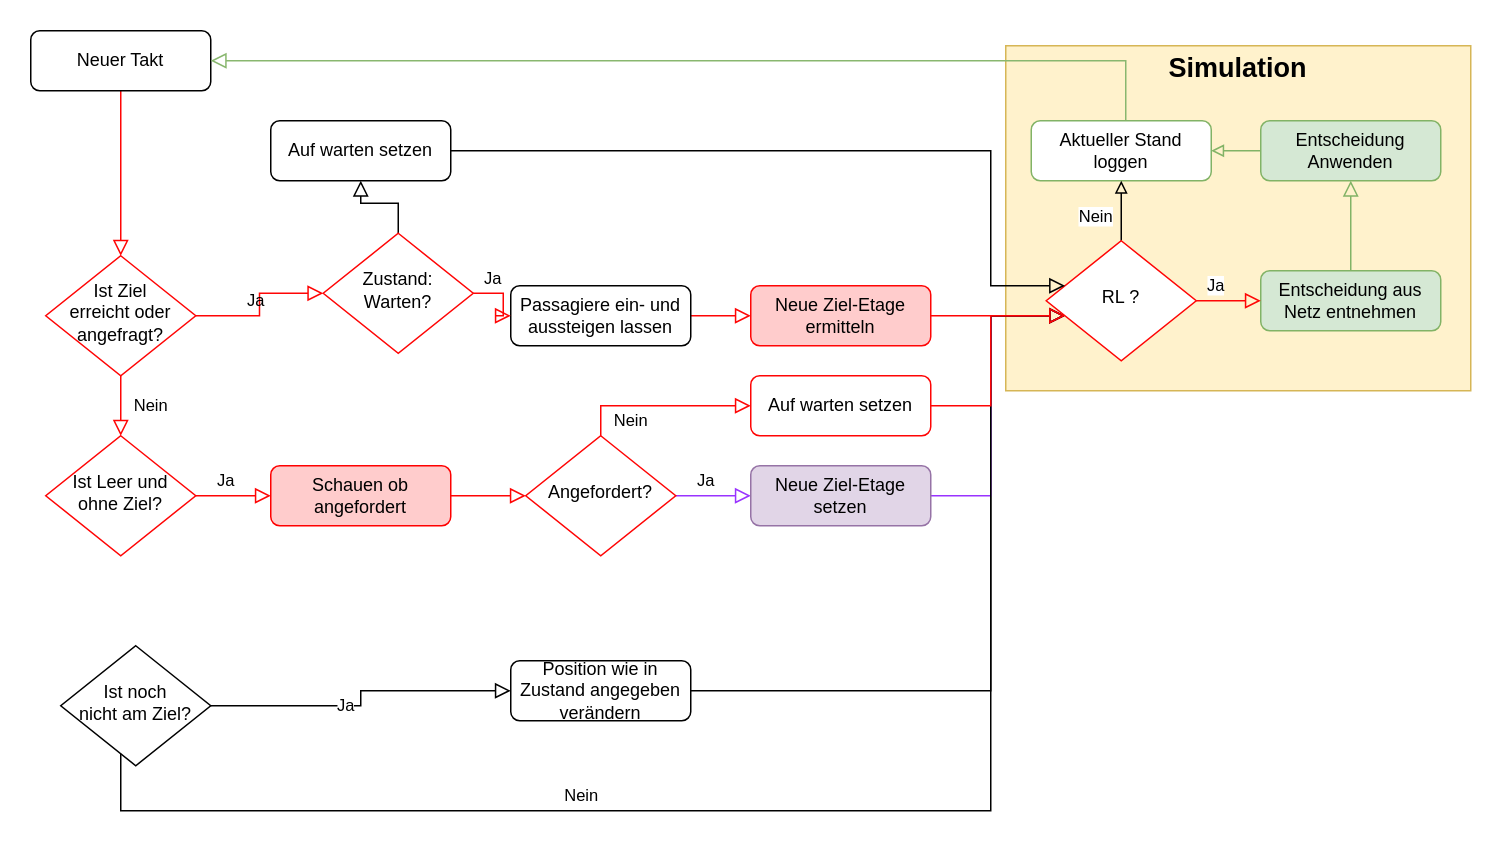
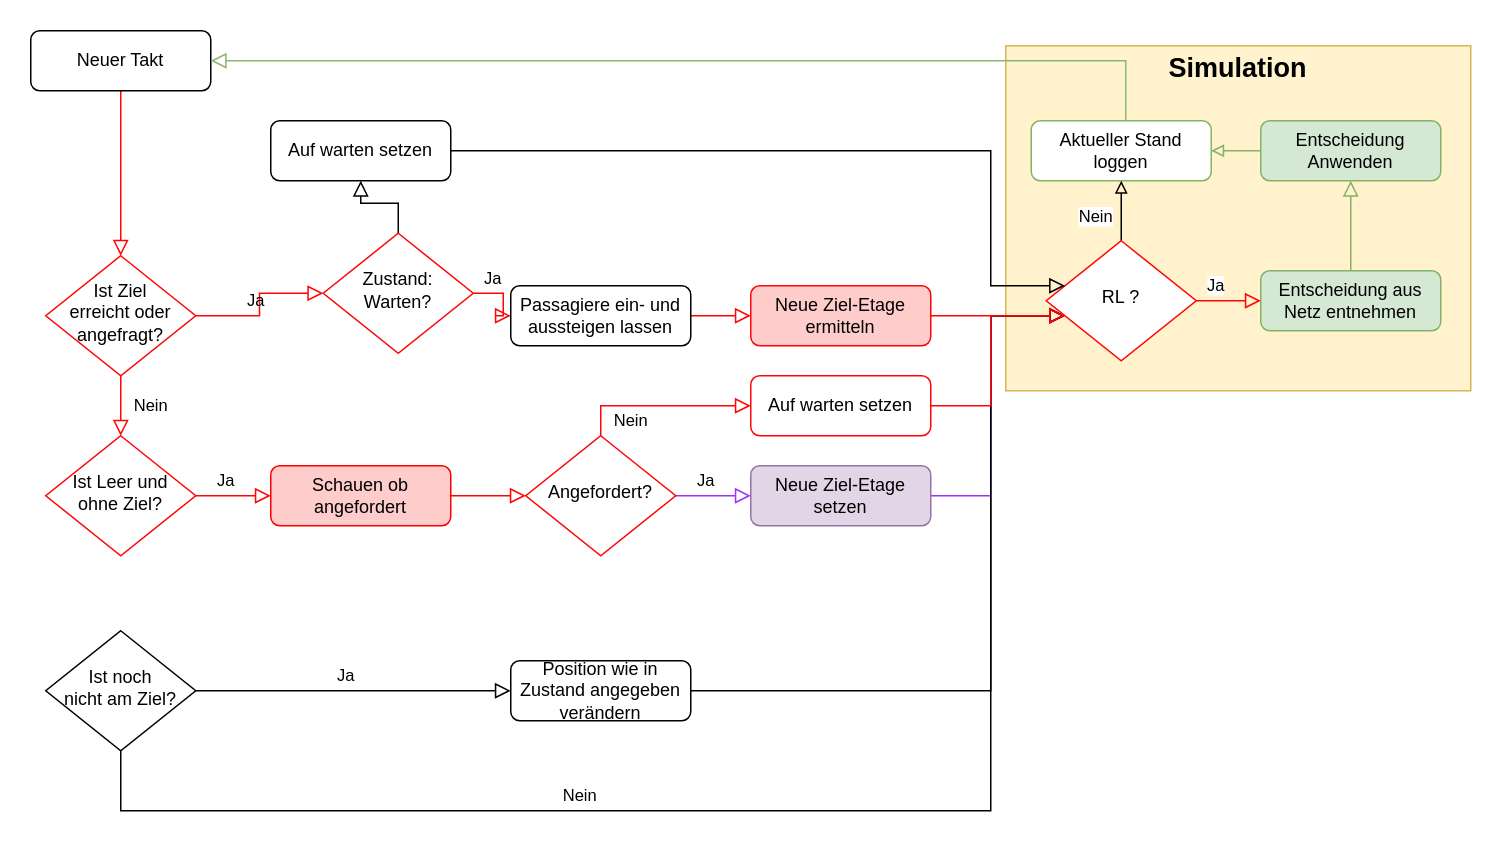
node "Ist noch nicht am Ziel?": moved (136, 706) -> (121, 691)
